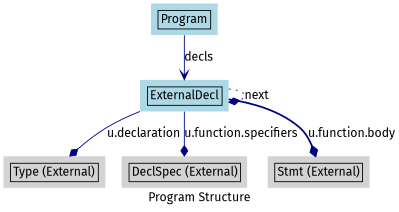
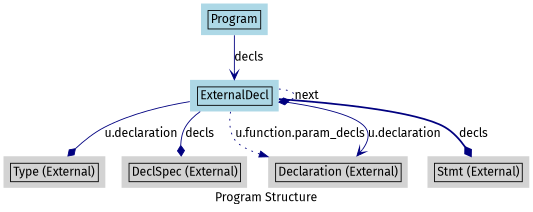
edge "ExternalDecl" -> "DeclSpec (External)": label "u.function.specifiers" -> "decls"
edge "ExternalDecl" -> "Stmt (External)": label "u.function.body" -> "decls"
node "Declaration (External)": added
